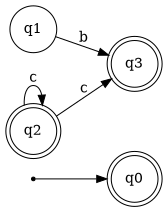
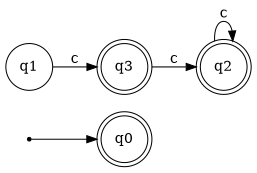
edge "q1" -> "q3": label "b" -> "c"
edge "q2" -> "q3": reversed
